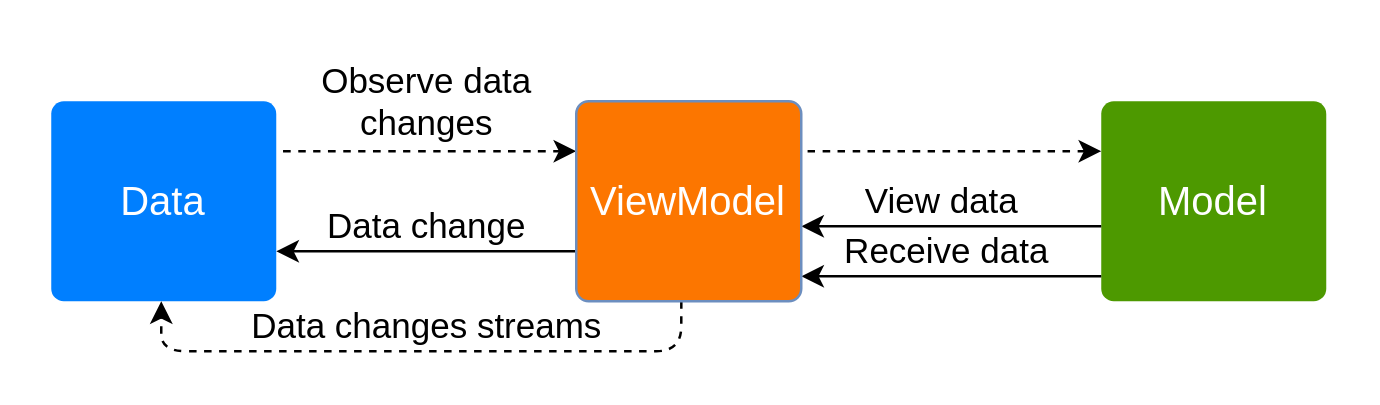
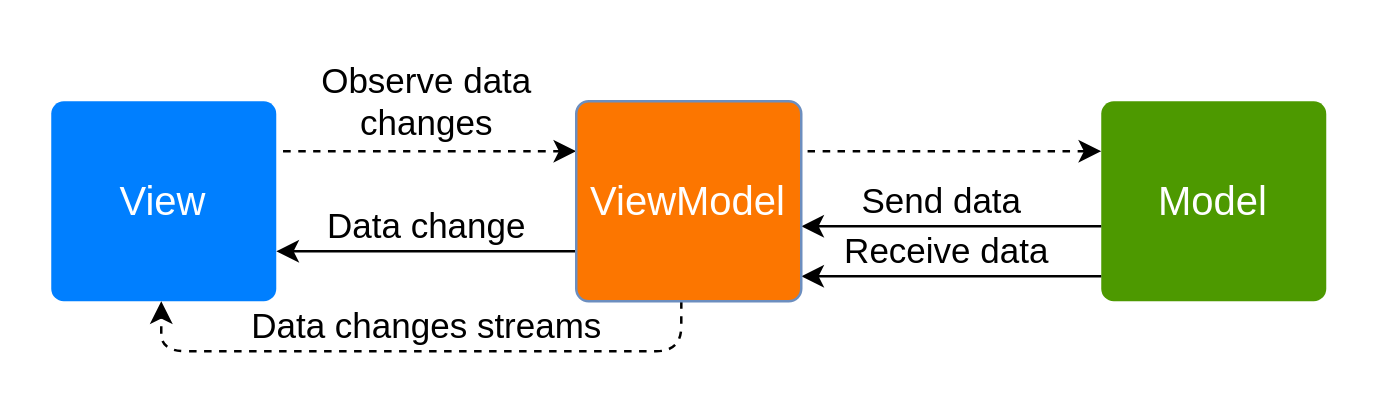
node "Data": label "Data" -> "View"
node "View data": label "View data" -> "Send data"
